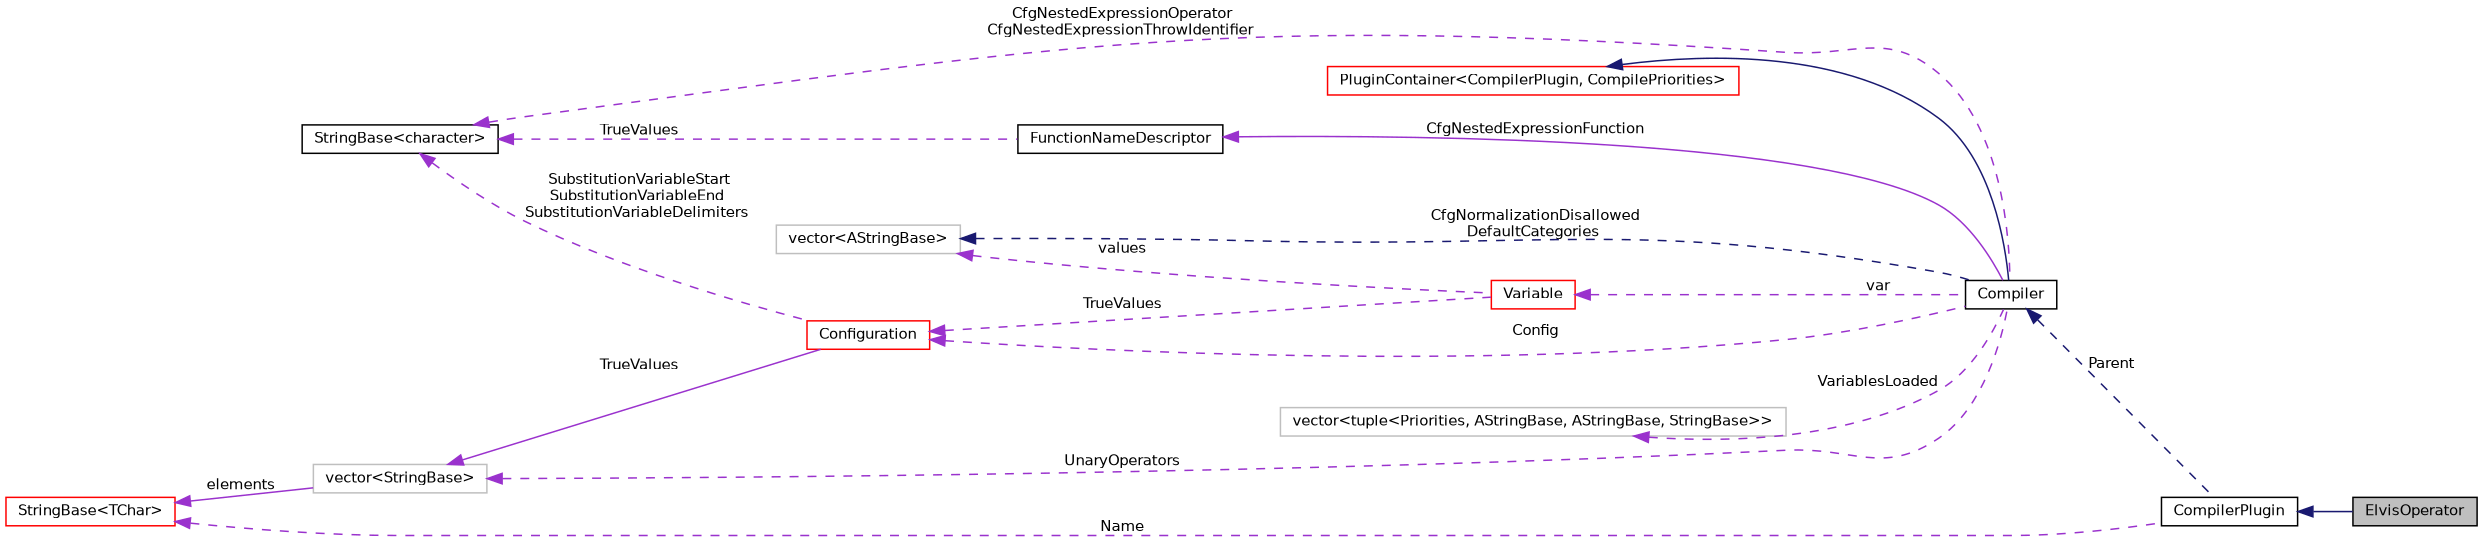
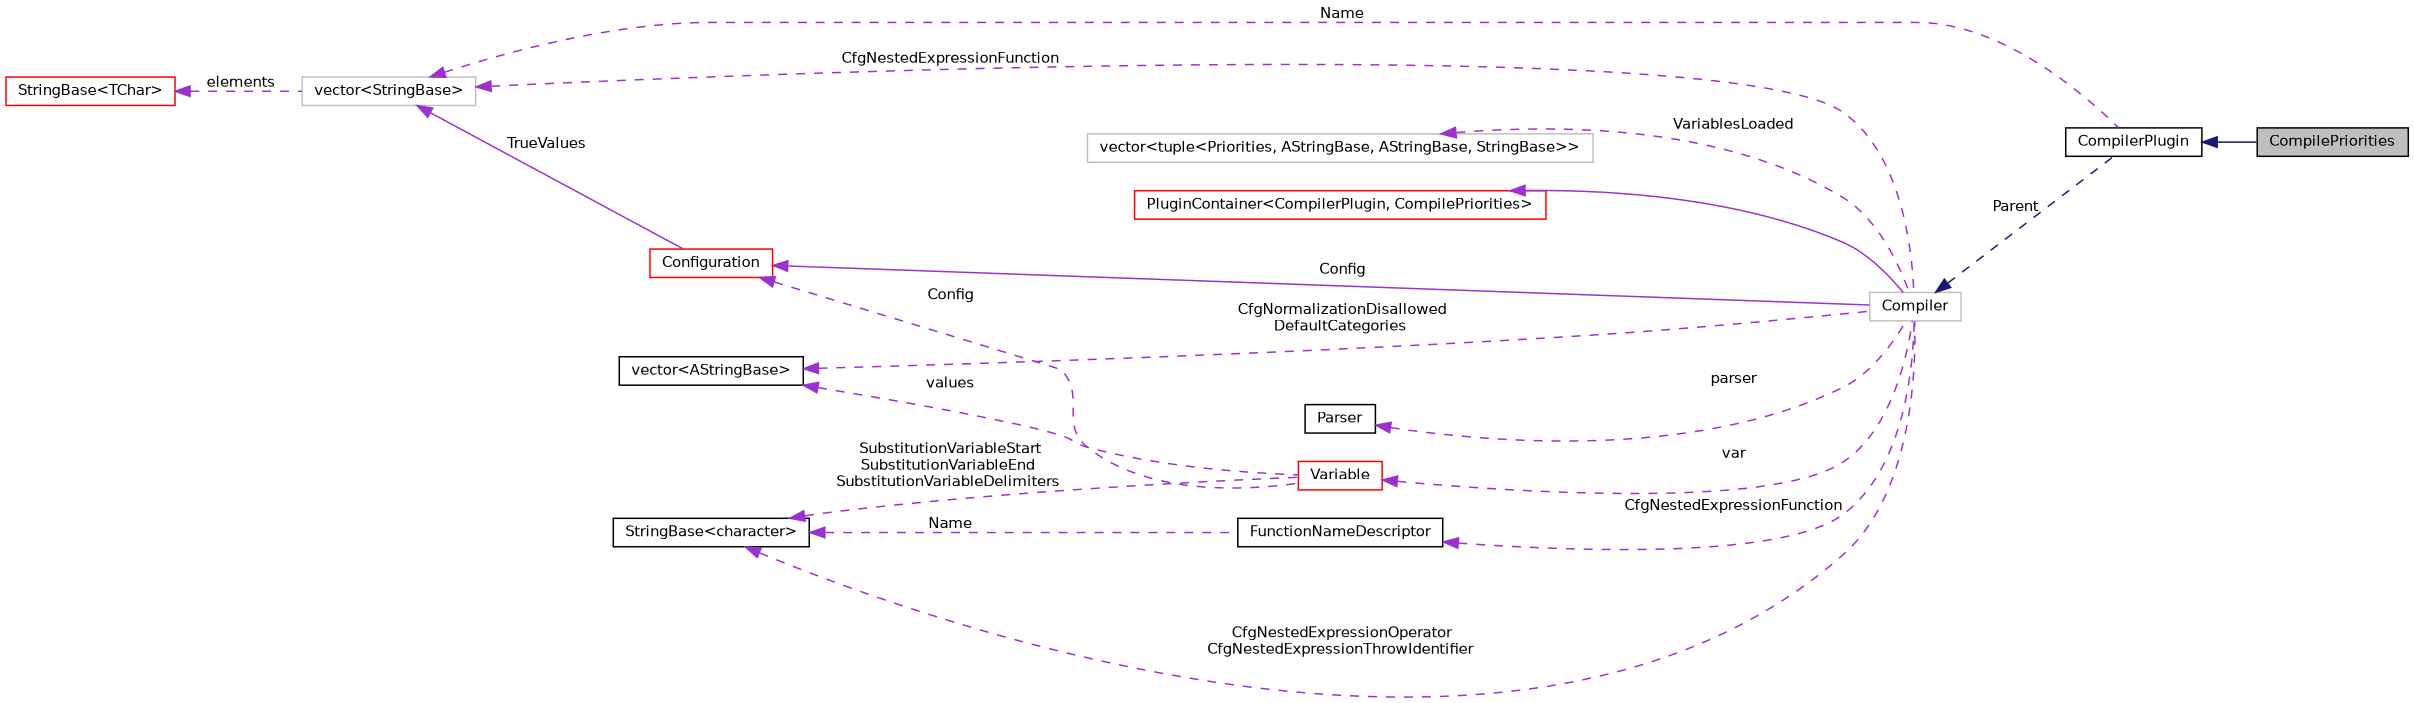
edge "Compiler" -> "PluginContainer<CompilerPlugin, CompilePriorities>": color midnightblue -> darkorchid3
edge "FunctionNameDescriptor" -> "StringBase<character>": label " TrueValues" -> " Name"
edge "Compiler" -> "FunctionNameDescriptor": style solid -> dashed
node "vector<AStringBase>": color grey75 -> black
edge "Compiler" -> "vector<AStringBase>": color midnightblue -> darkorchid3
edge "Configuration" -> "StringBase<character>": now "Variable" -> "StringBase<character>"
node "Compiler": color black -> grey75
edge "Variable" -> "Configuration": label " TrueValues" -> " Config"
edge "Compiler" -> "Configuration": style dashed -> solid
node "Parser": added
edge "Compiler" -> "vector<StringBase>": label " UnaryOperators" -> " CfgNestedExpressionFunction"
edge "vector<StringBase>" -> "StringBase<TChar>": style solid -> dashed
node "ElvisOperator": label "ElvisOperator" -> "CompilePriorities"
edge "CompilerPlugin" -> "StringBase<TChar>": now "CompilerPlugin" -> "vector<StringBase>"
